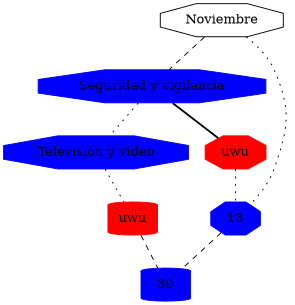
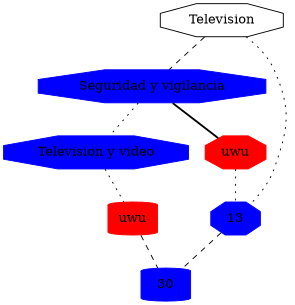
node "Noviembre": label "Noviembre" -> "Television"
